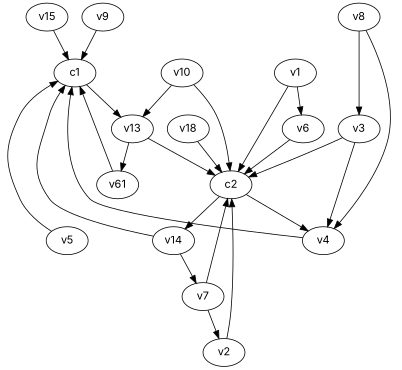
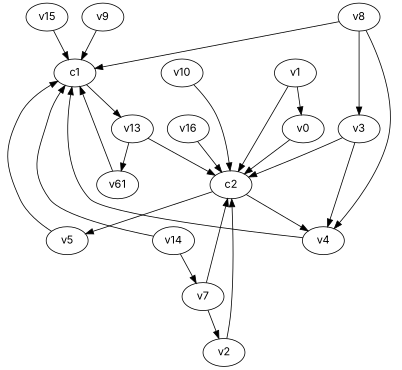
edge "v8" -> "c1": added
edge "v10" -> "v13": removed
node "v18": label "v18" -> "v16"
node "v6": label "v6" -> "v0"
edge "c2" -> "v14": now "c2" -> "v5"
